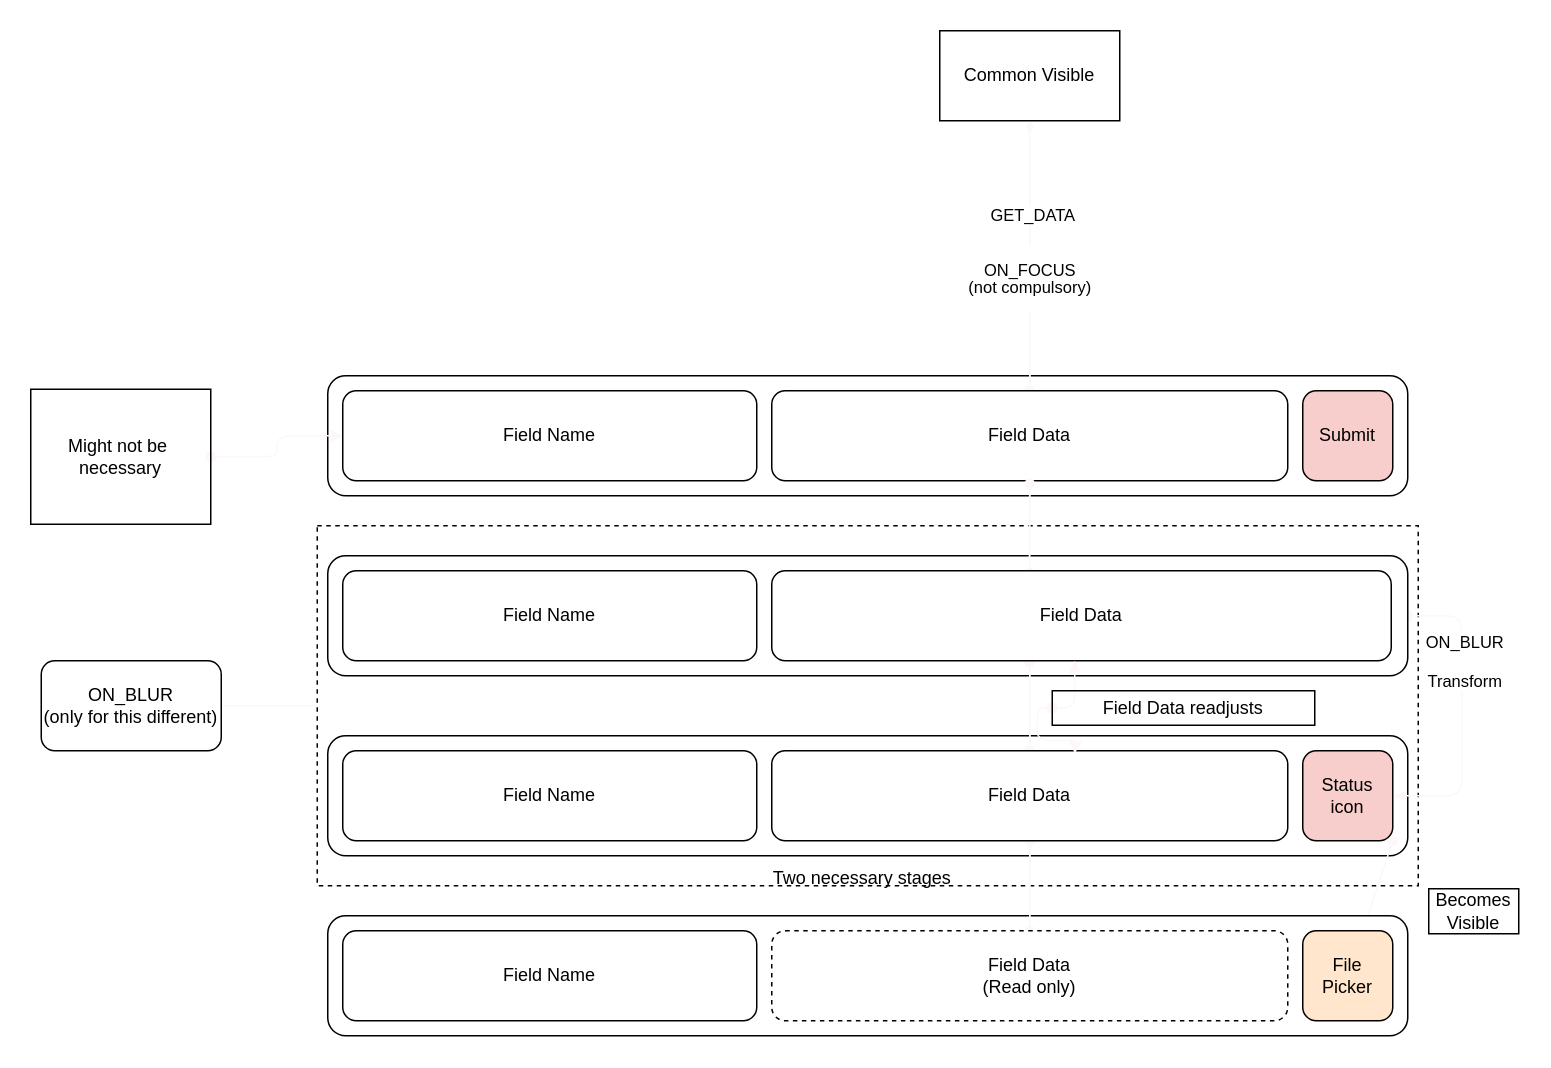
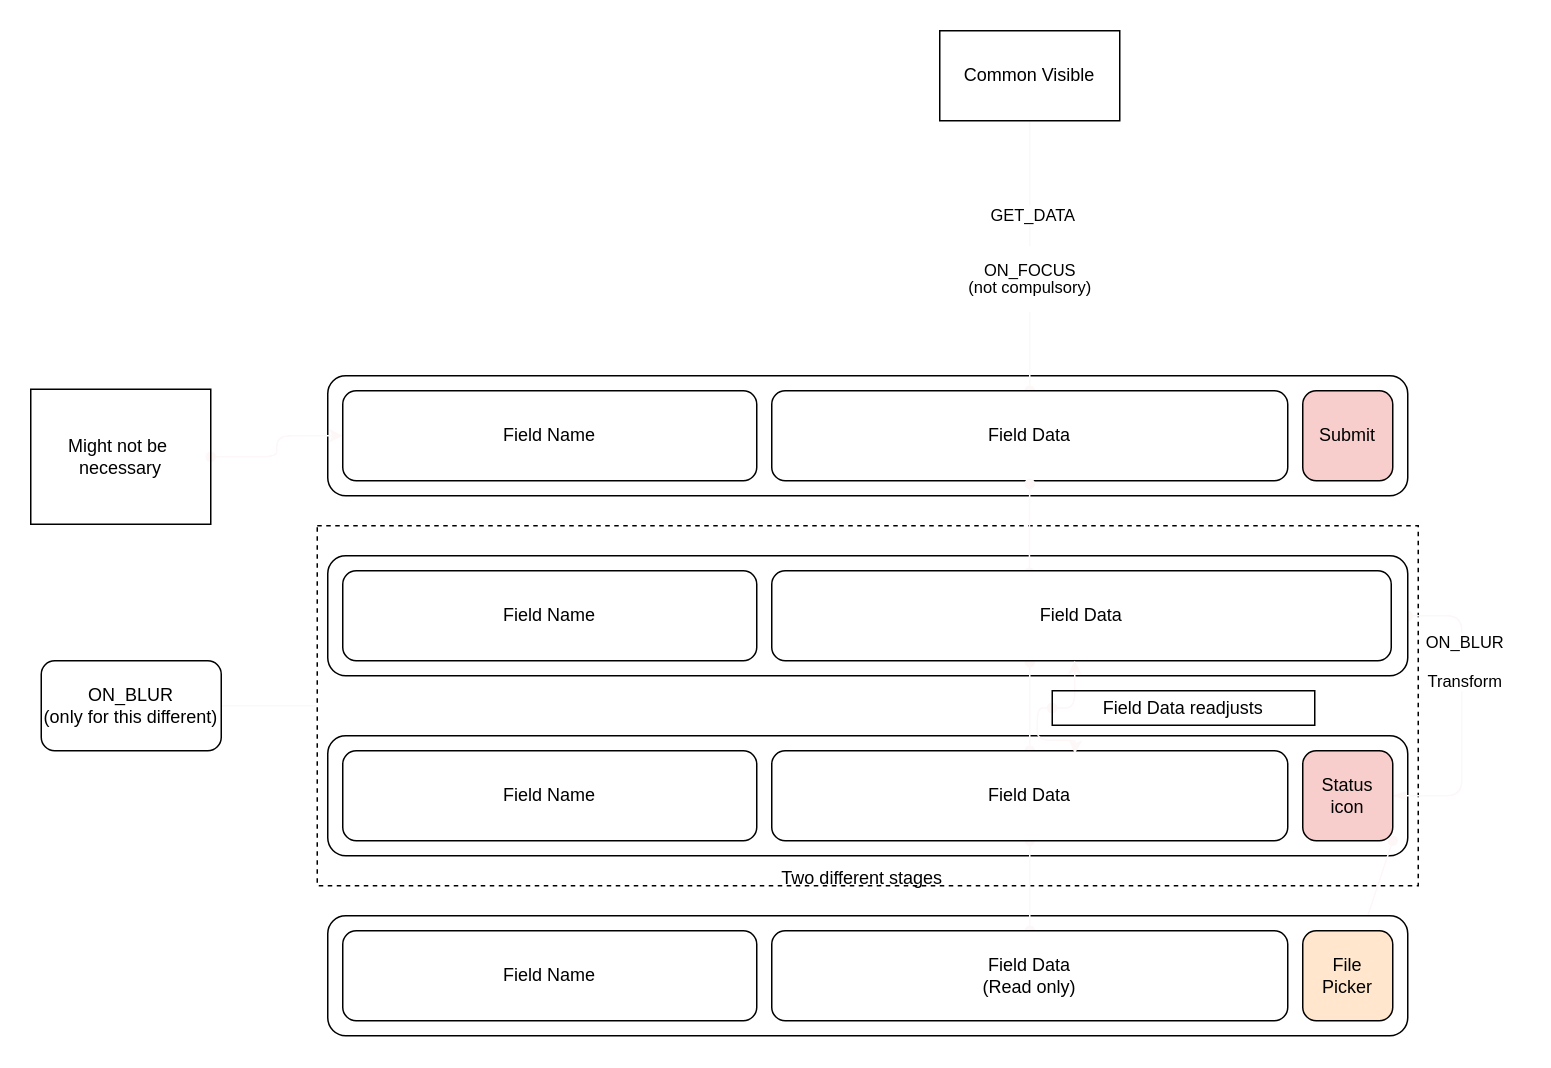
node "Two necessary stages": label "Two necessary stages" -> "Two different stages"
node "Becomes Visible": removed
edge "Field Data (Read only)" -> "Common Visible": removed
node "Field Data (Read only)": style dashed -> solid
